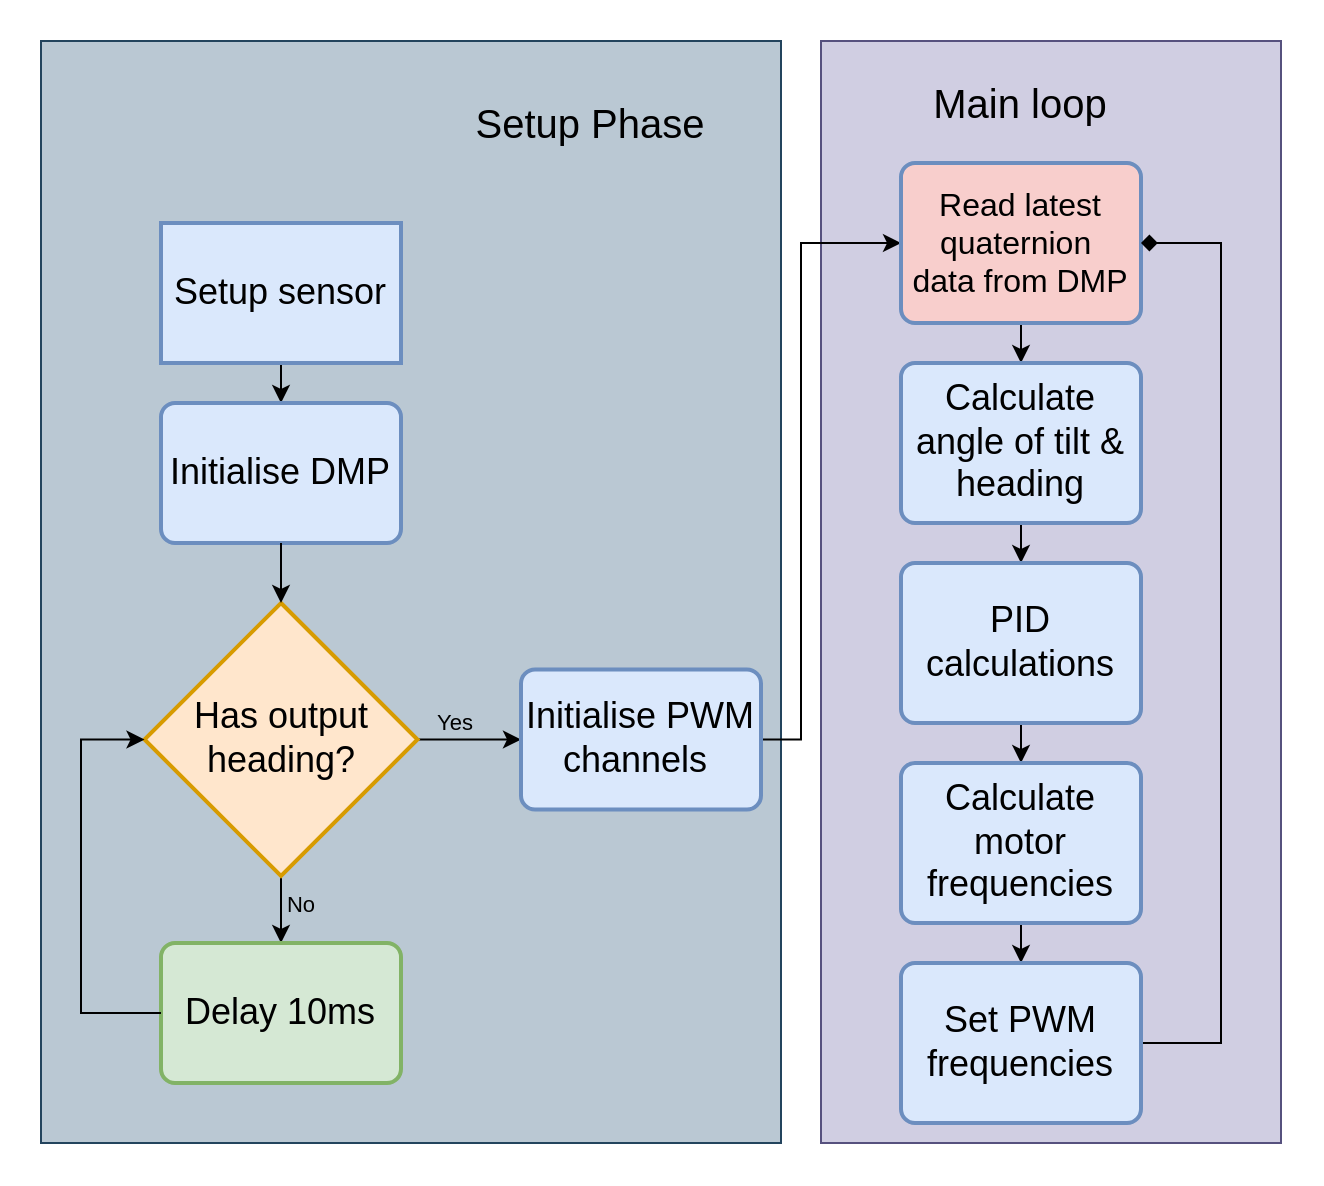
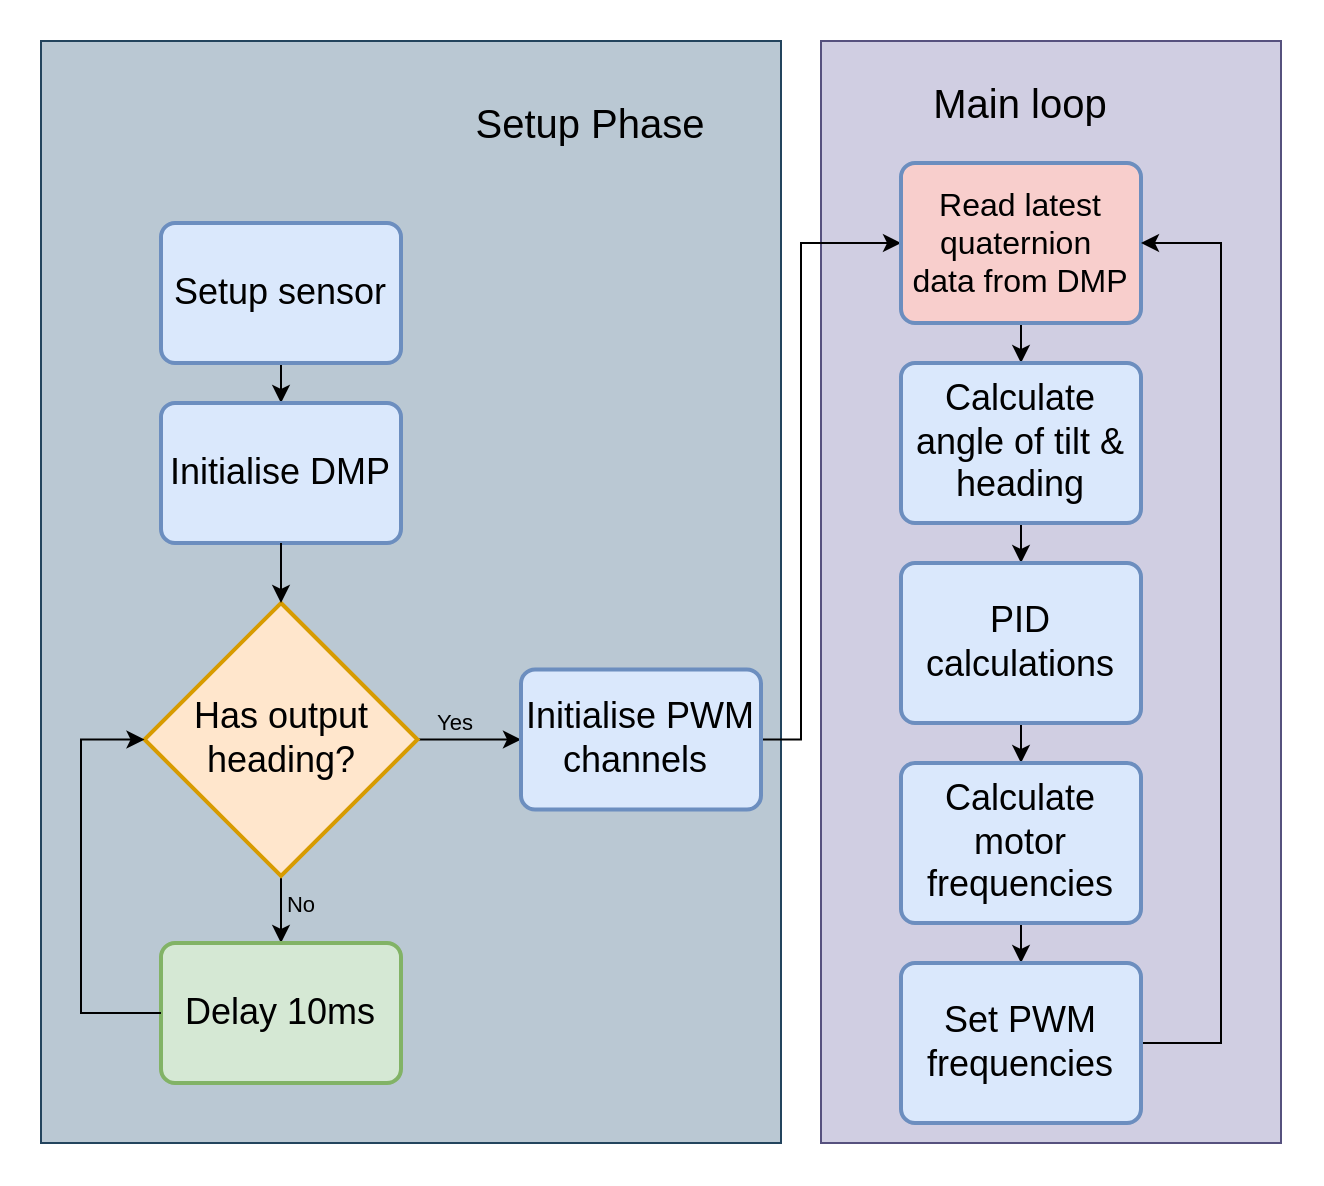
edge "Set PWM frequencies" -> "Read latest quaternion data from DMP": arrowhead diamond -> classic
node "Setup sensor": shape rectangle -> rounded rectangle
